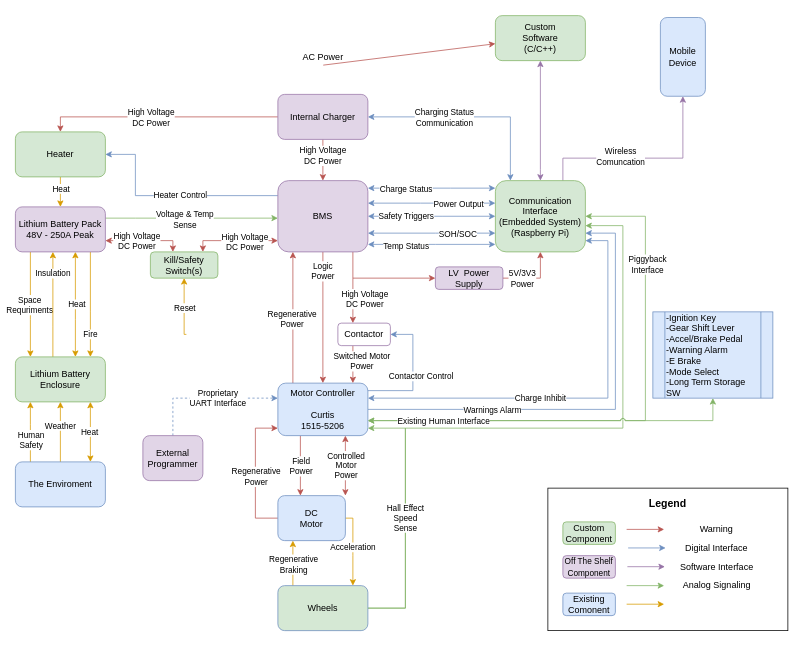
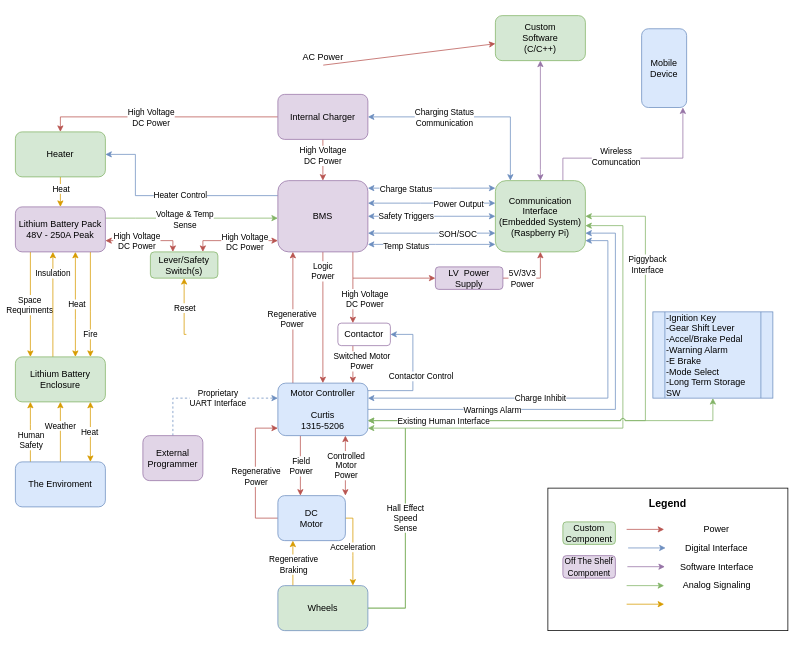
node "Mobile Device": moved (683, 57) -> (664, 68)
node "Kill/Safety Switch(s)": label "Kill/Safety Switch(s)" -> "Lever/Safety Switch(s)"
node "Motor Controller Curtis 1515-5206": label "Motor Controller Curtis 1515-5206" -> "Motor Controller Curtis 1315-5206"
node "Warning": label "Warning" -> "Power"
node "Existing Comonent": removed
